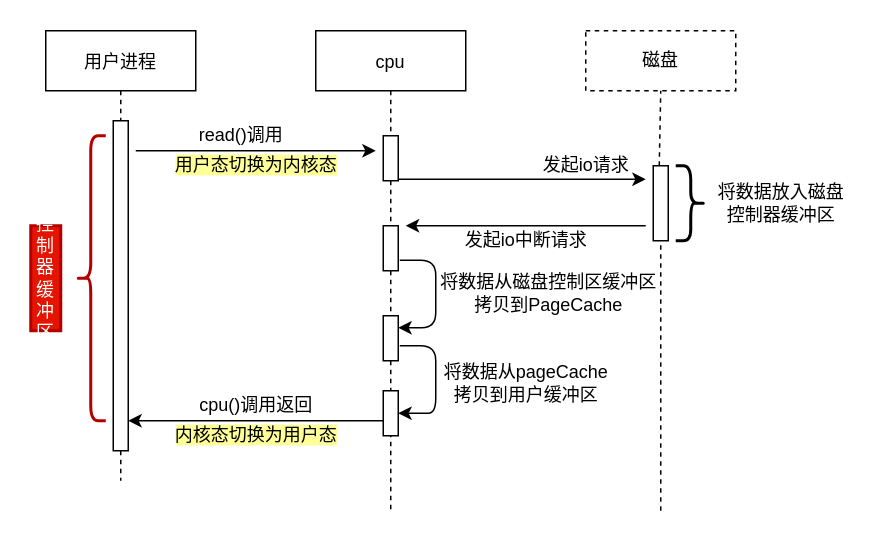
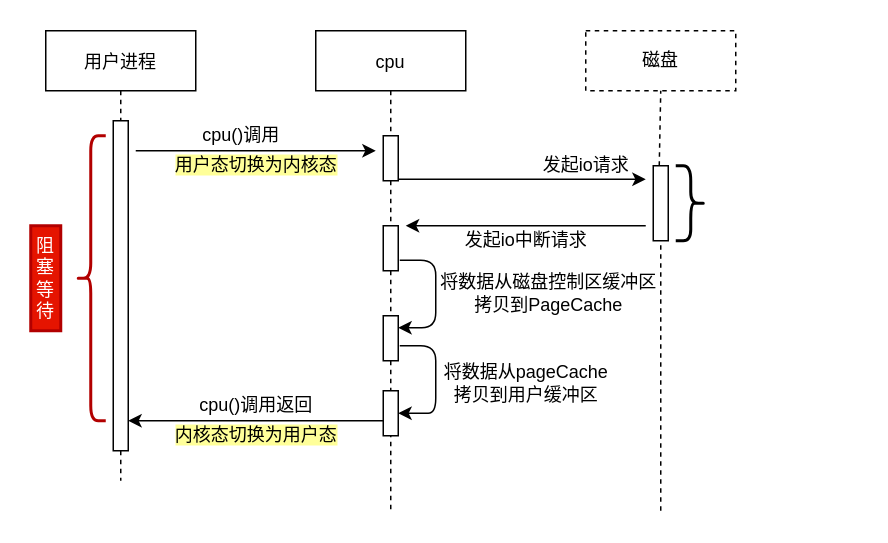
node "read()调用": label "read()调用" -> "cpu()调用"
node "将数据放入磁盘 控制器缓冲区": removed
node "控制器缓冲区": label "控制器缓冲区" -> "阻塞等待"
